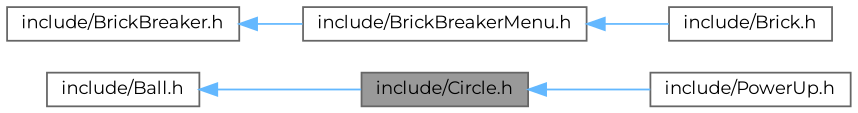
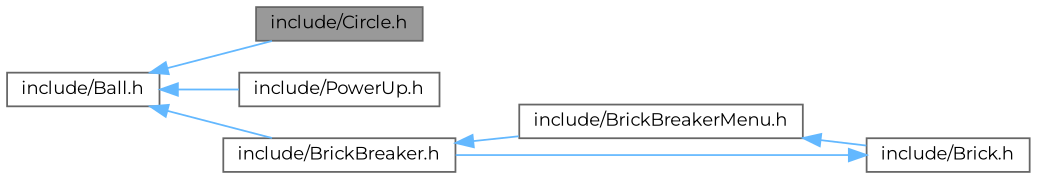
edge "include/PowerUp.h" -> "include/Circle.h": now "include/PowerUp.h" -> "include/Ball.h"
edge "include/BrickBreaker.h" -> "include/Ball.h": added
edge "include/BrickBreaker.h" -> "include/Brick.h": added
